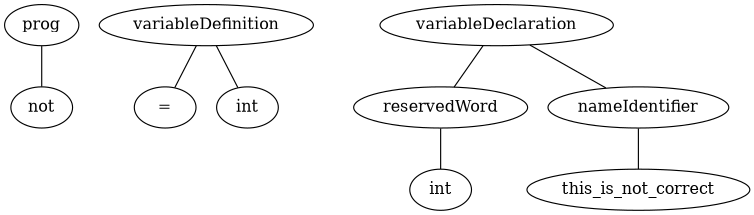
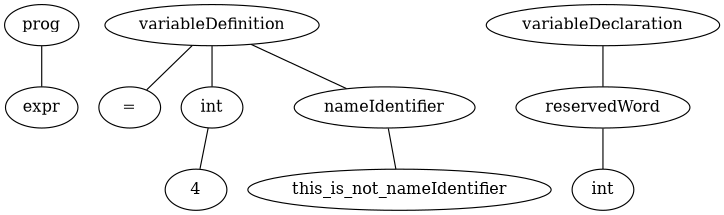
edge "variableDeclaration" -- "nameIdentifier": now "variableDefinition" -- "nameIdentifier"
node "not": label "not" -> "expr"
node "4": added
node "this_is_not_correct": label "this_is_not_correct" -> "this_is_not_nameIdentifier"
